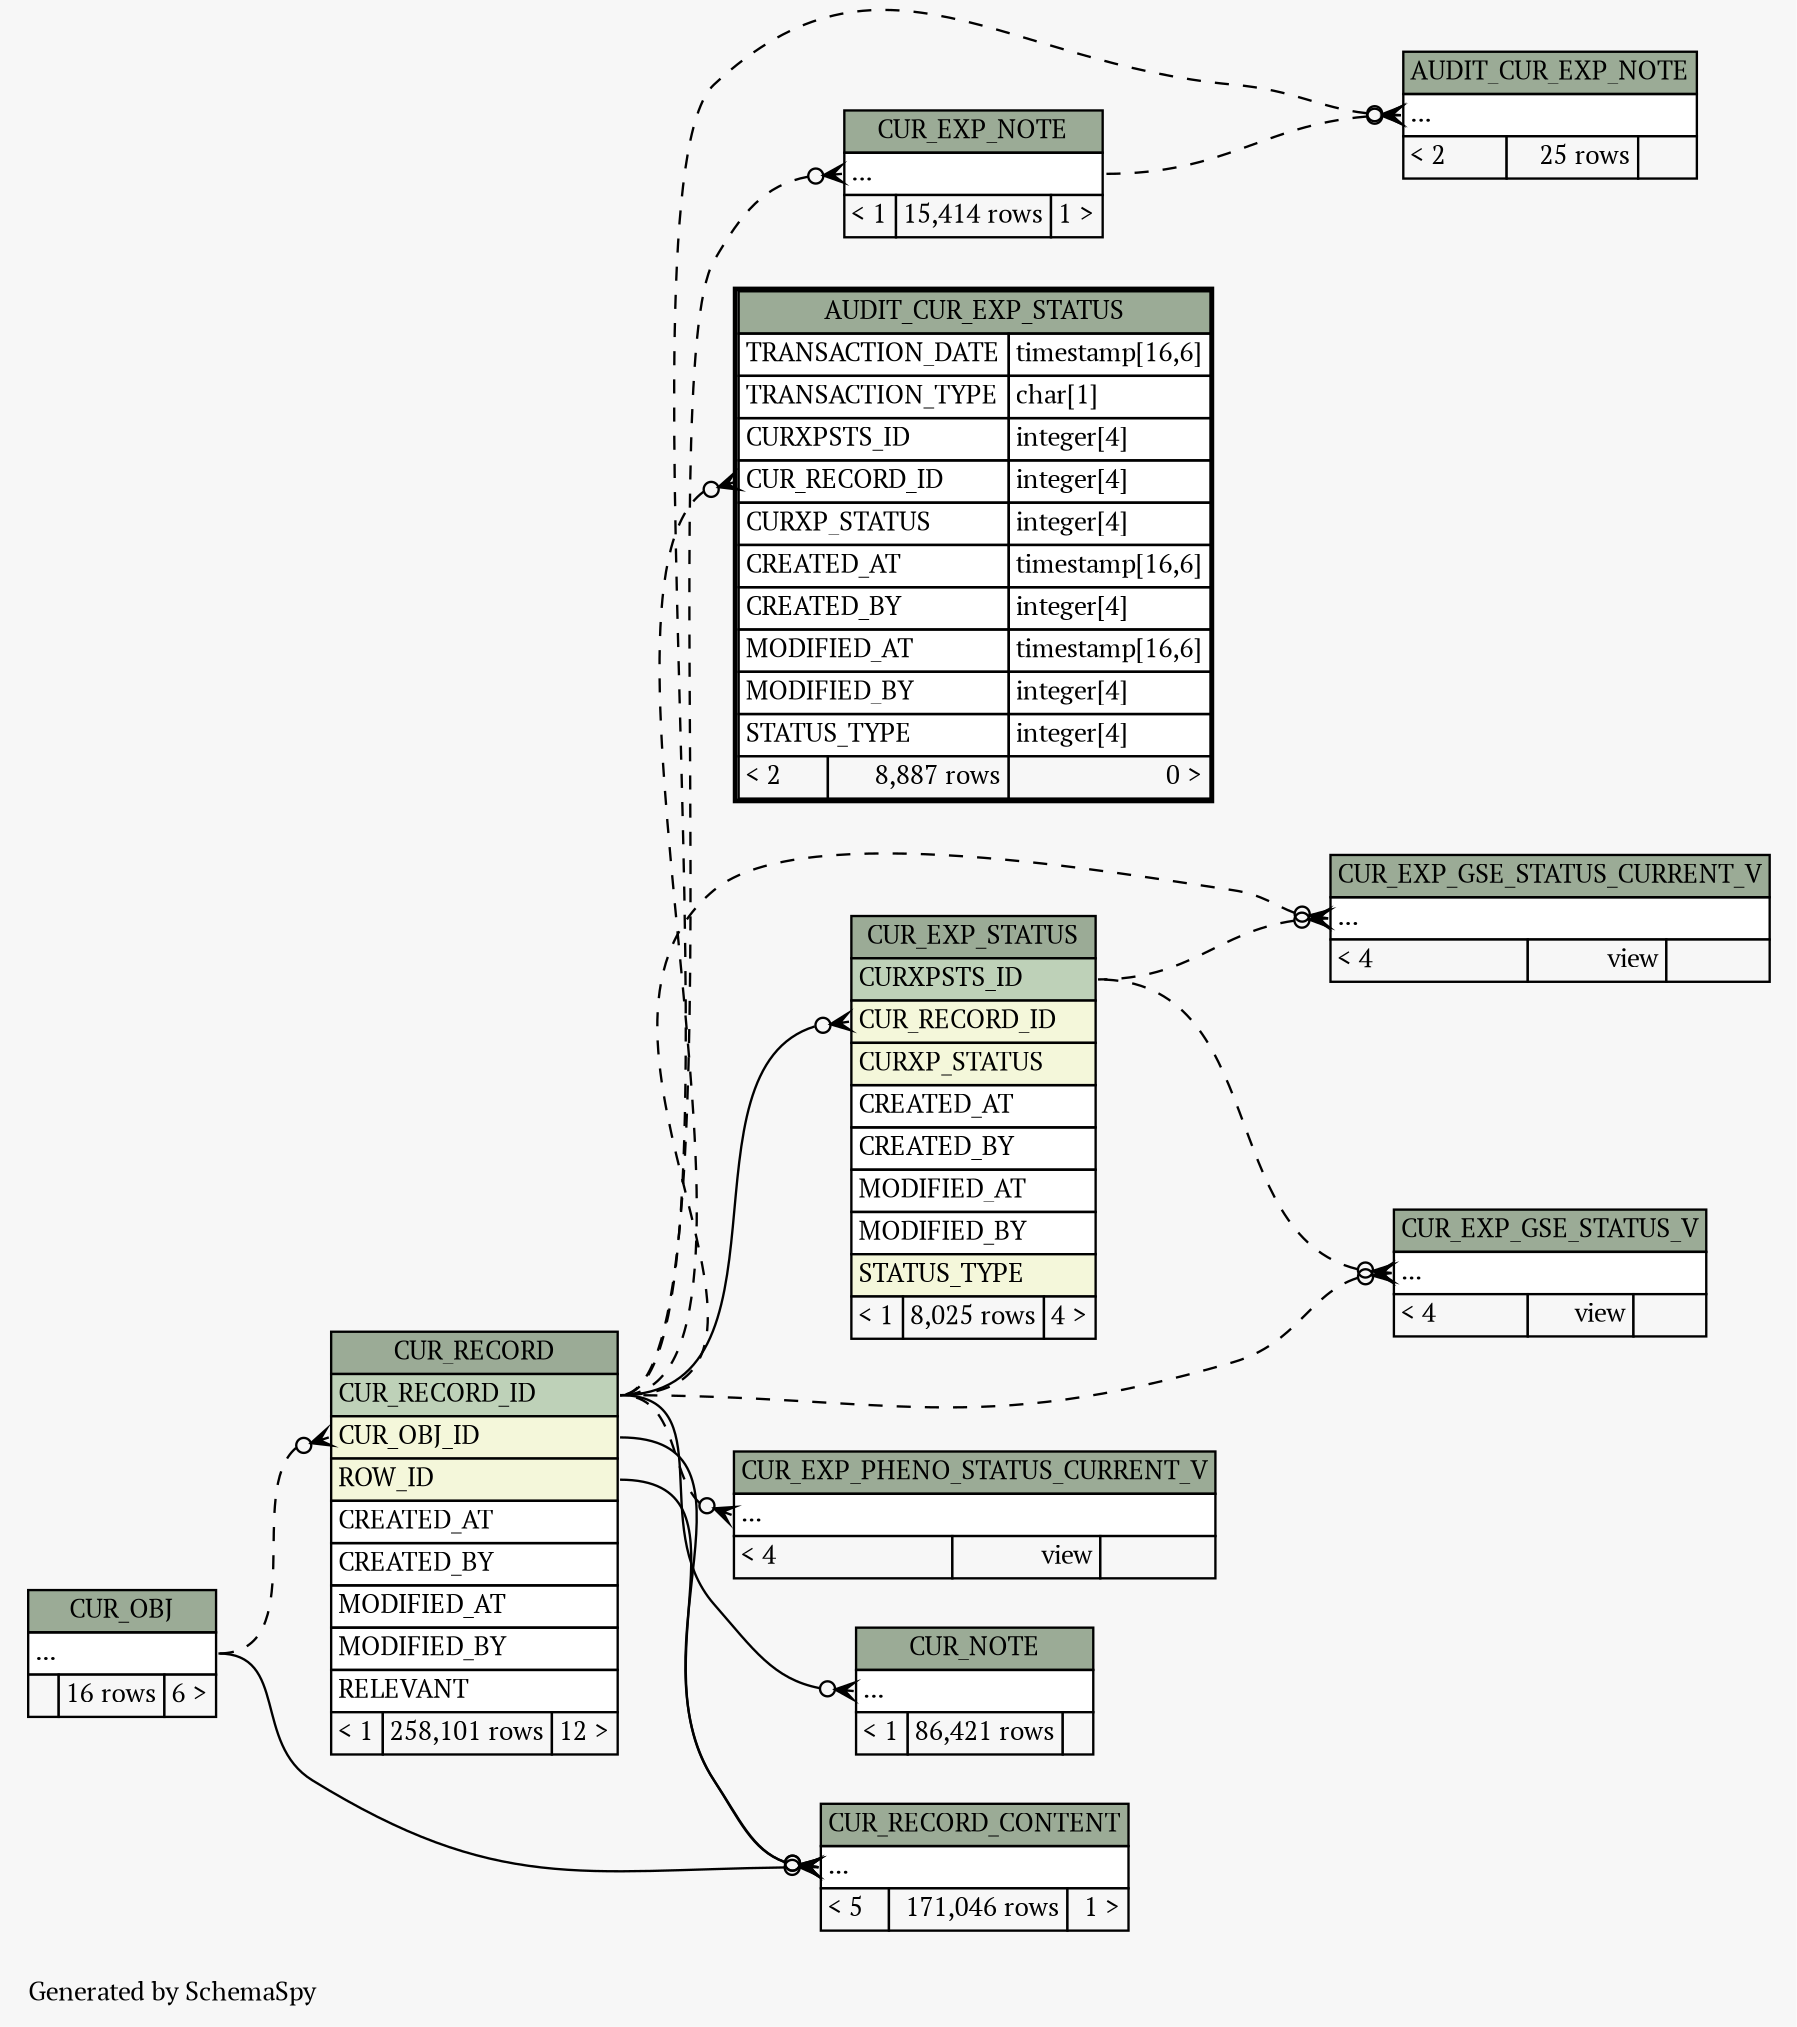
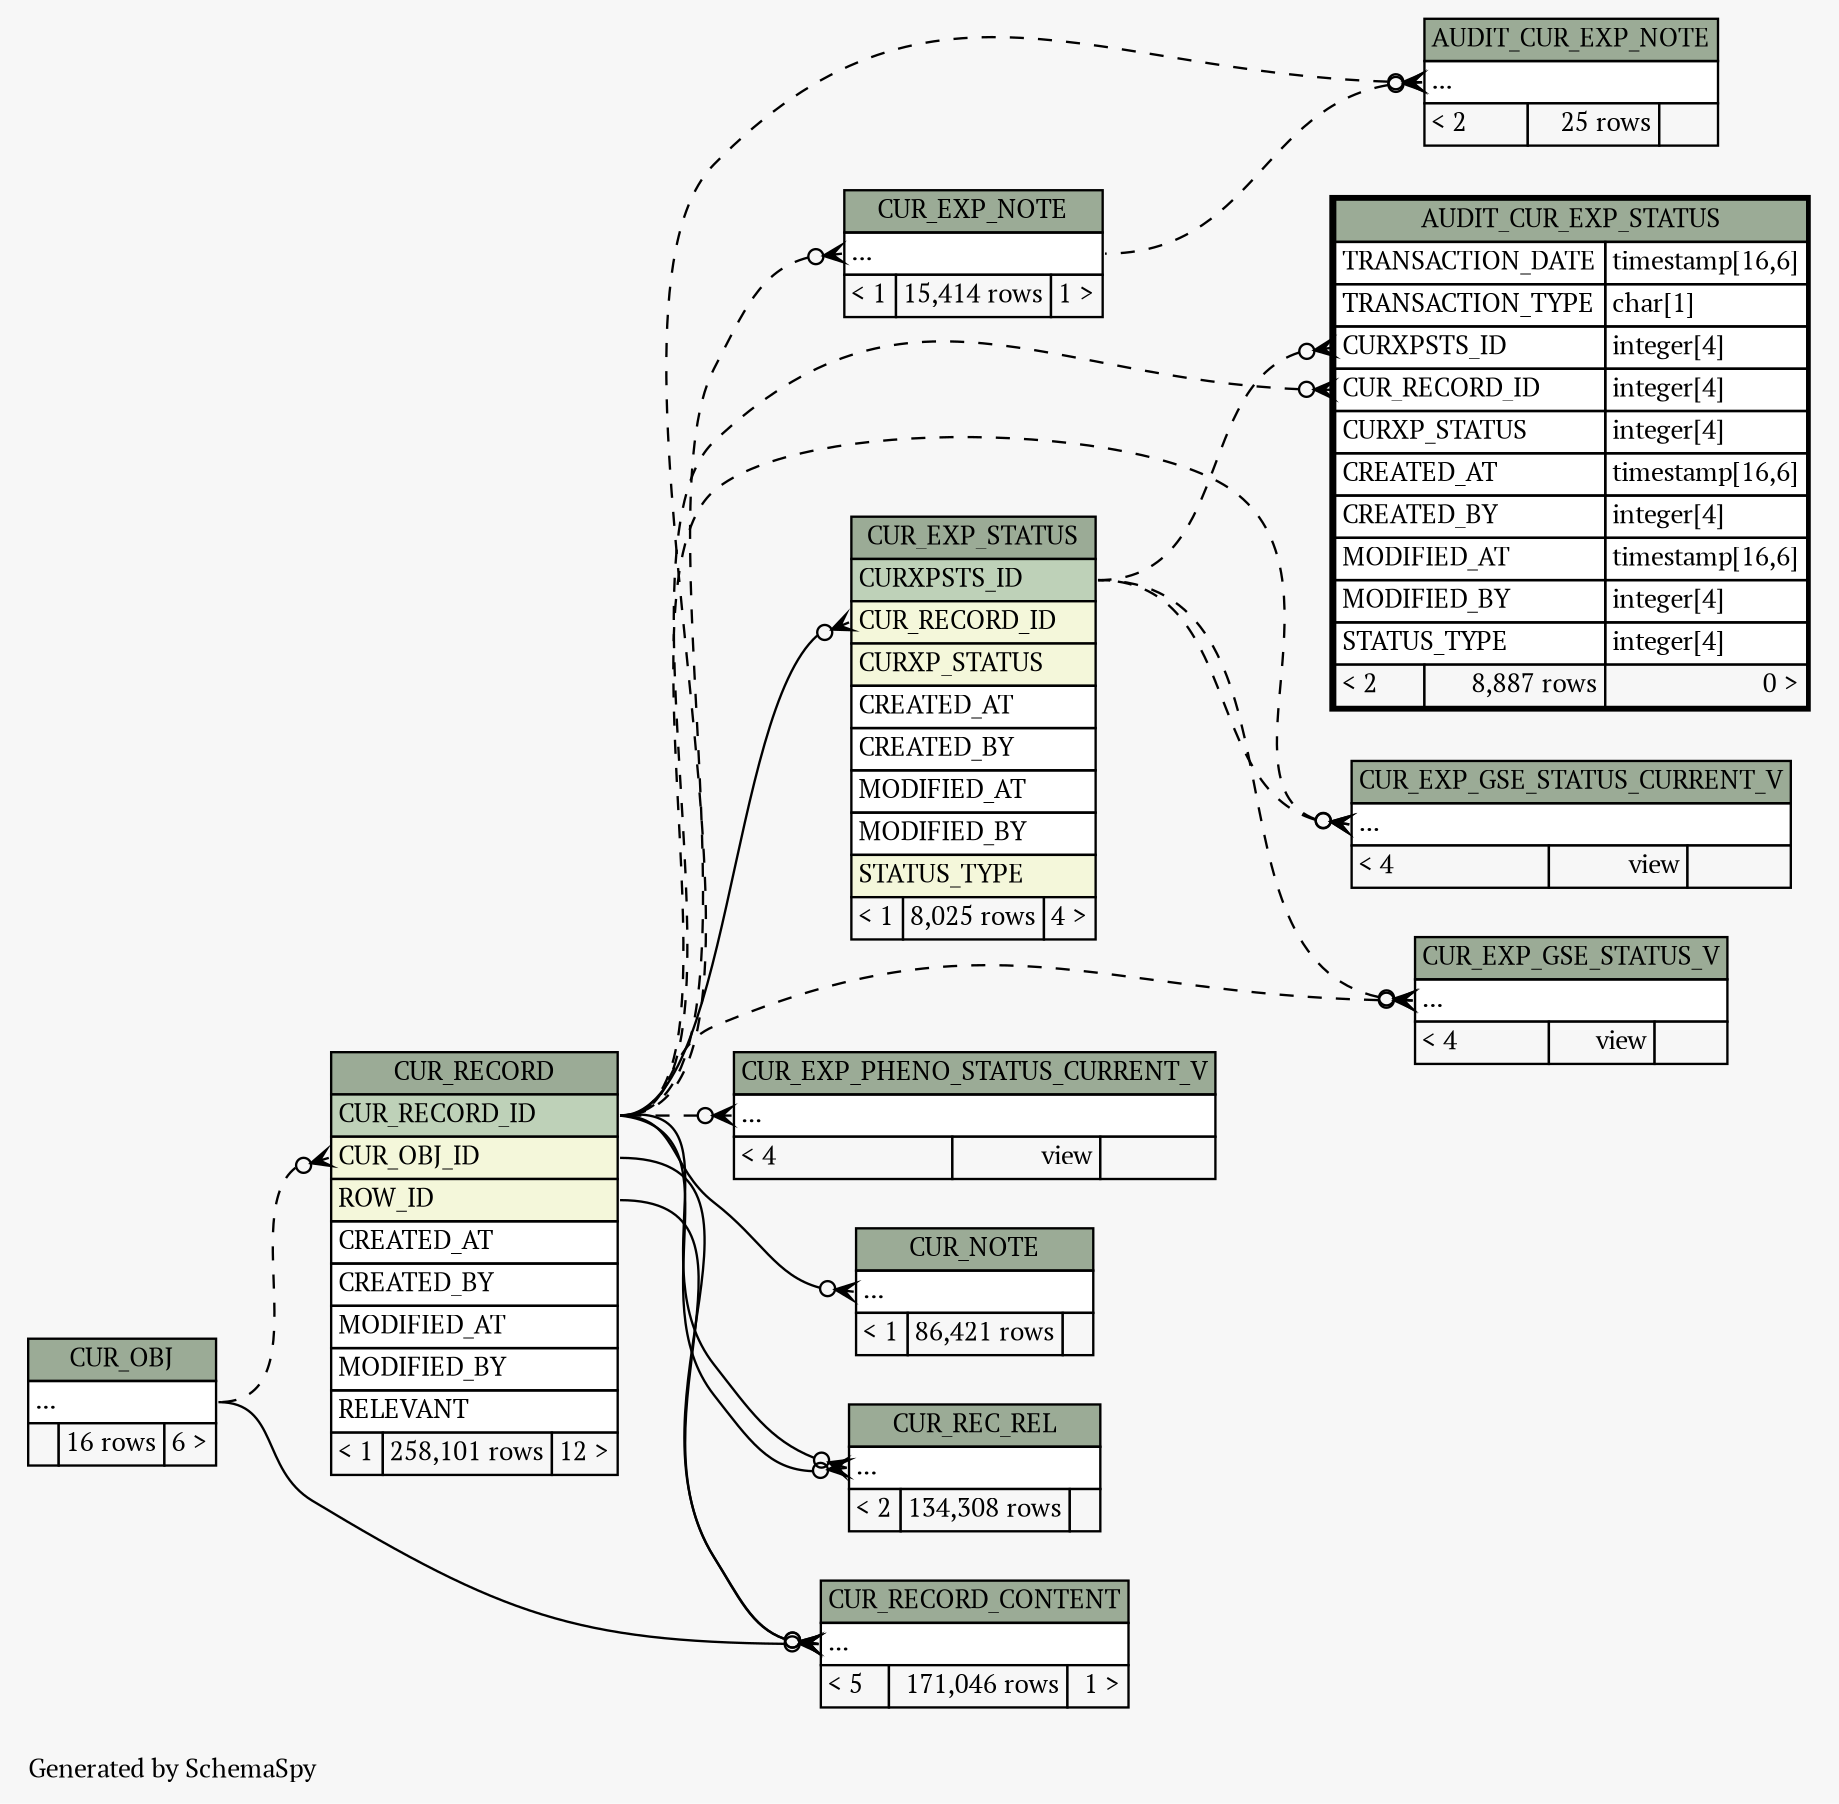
edge "CUR_EXP_STATUS" -> "AUDIT_CUR_EXP_STATUS": added
node "CUR_REC_REL": added
